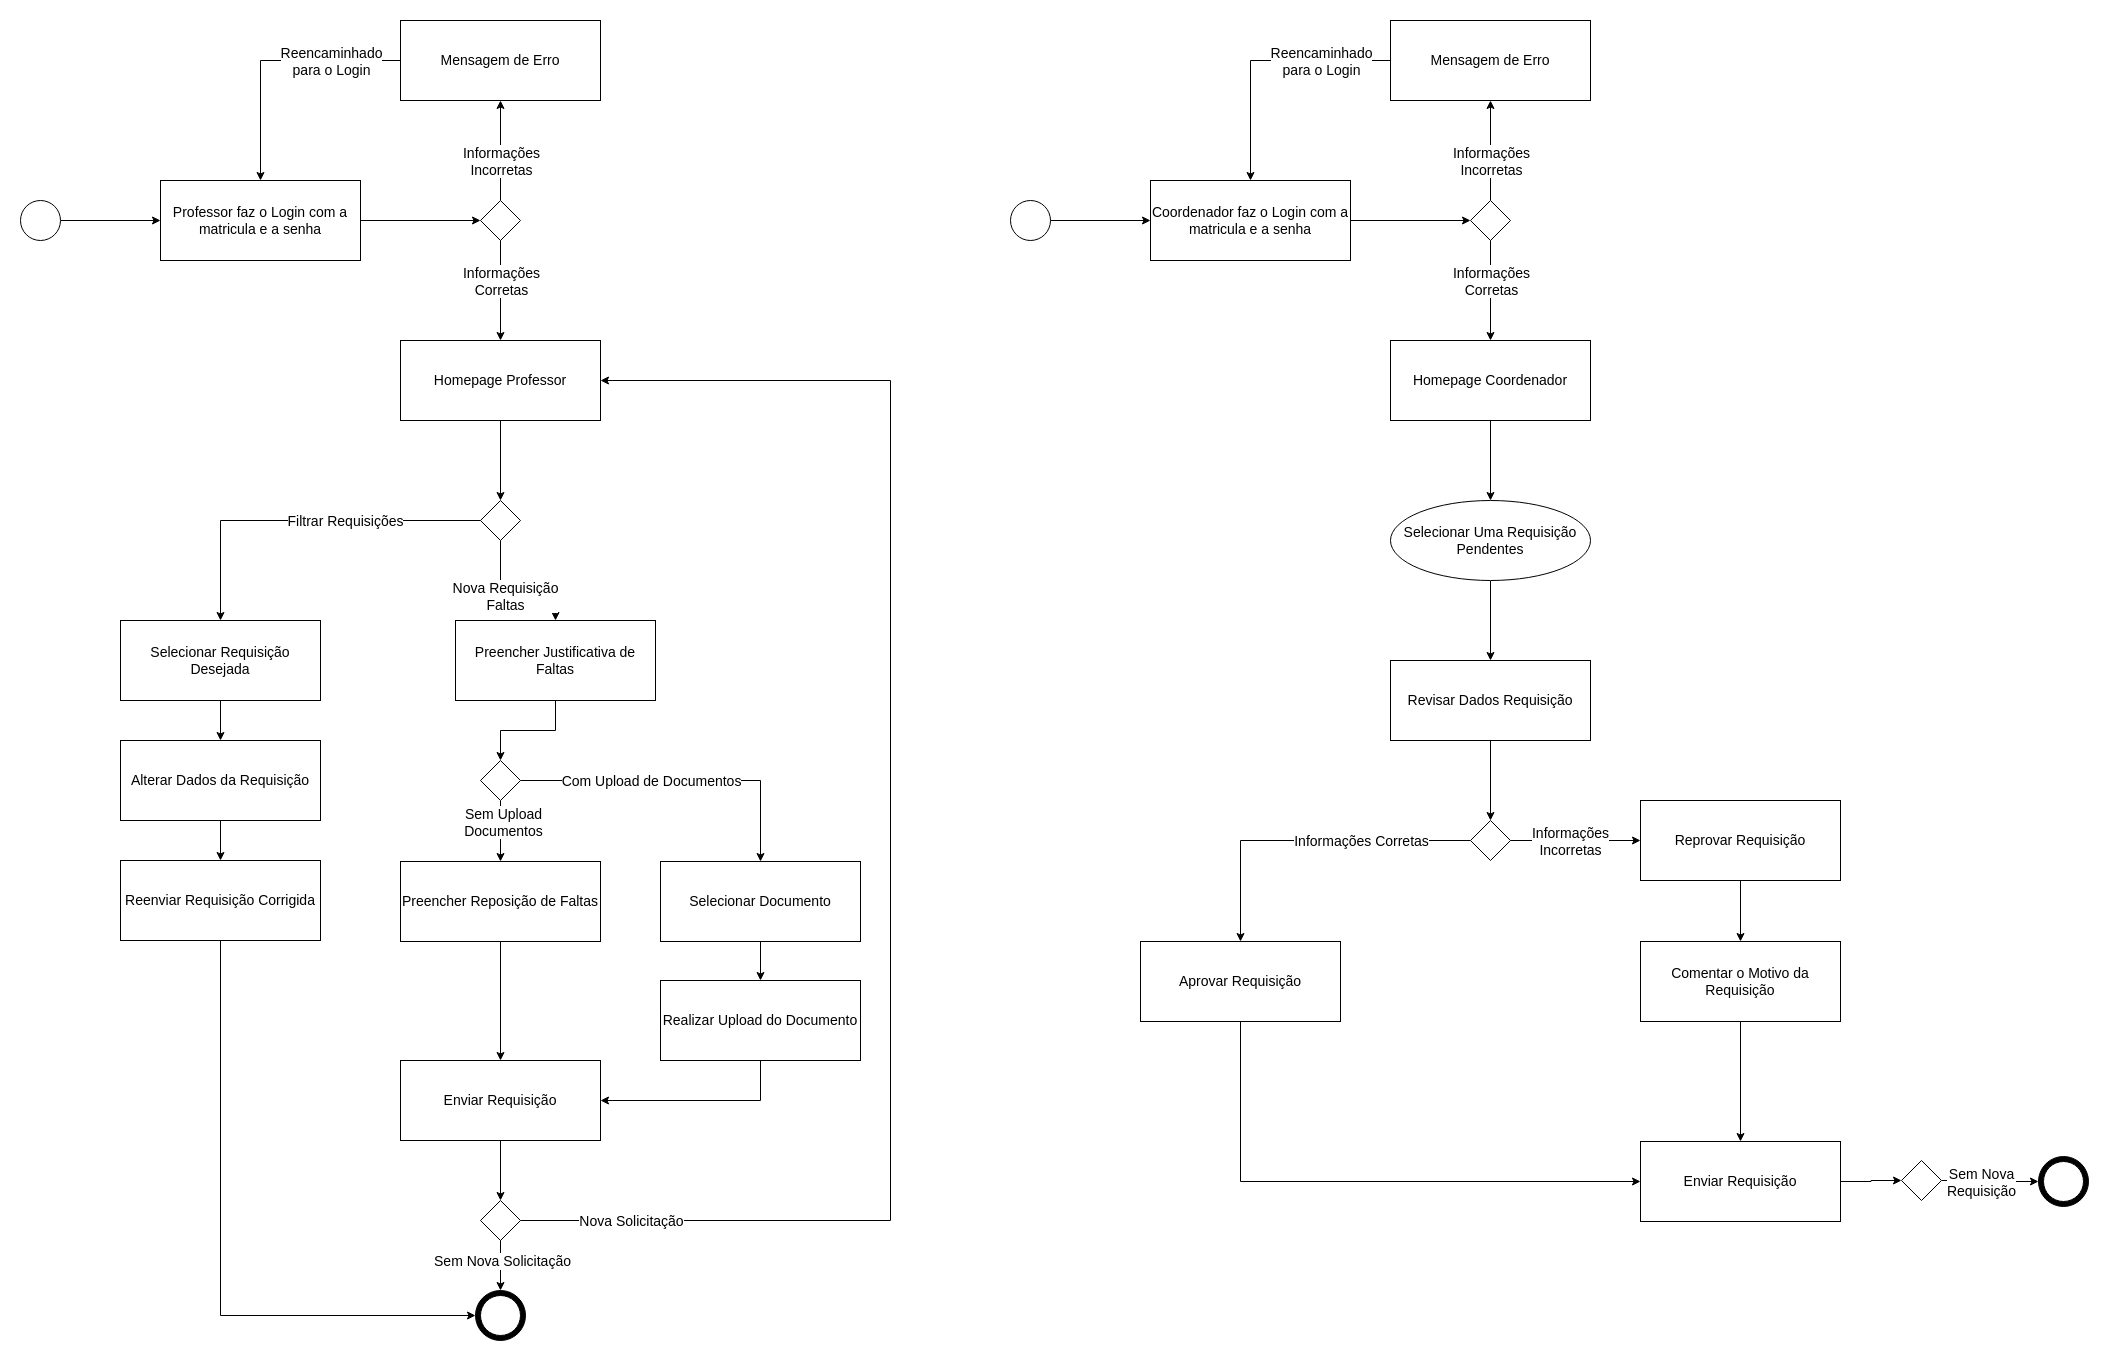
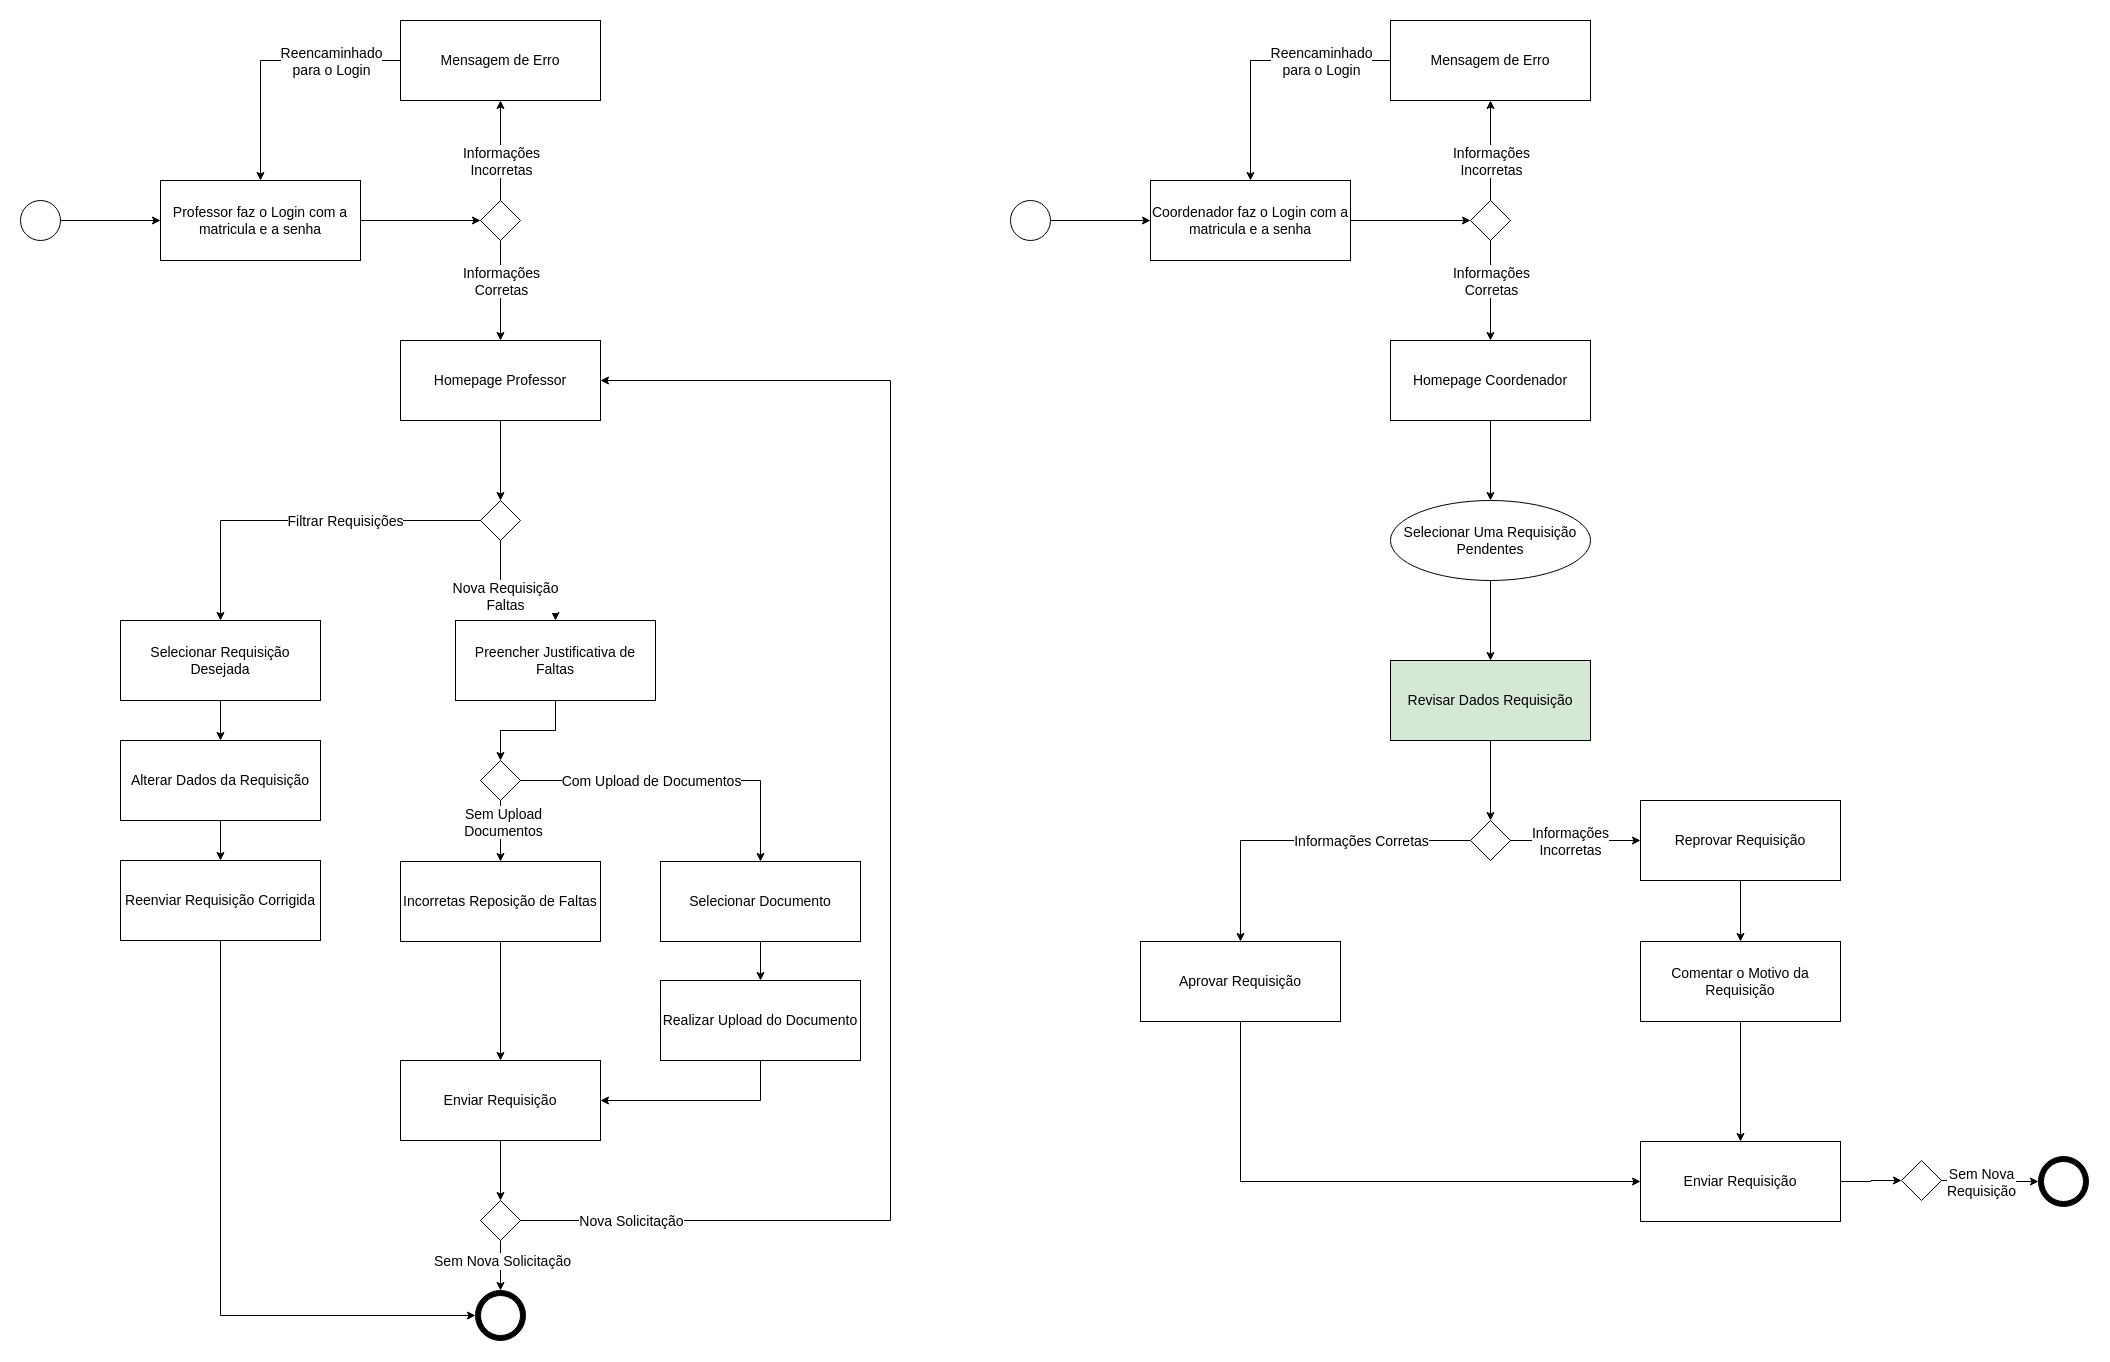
node "Revisar Dados Requisição": fillcolor #ffffff -> #d5e8d4
node "Preencher Reposição de Faltas": label "Preencher Reposição de Faltas" -> "Incorretas Reposição de Faltas"
